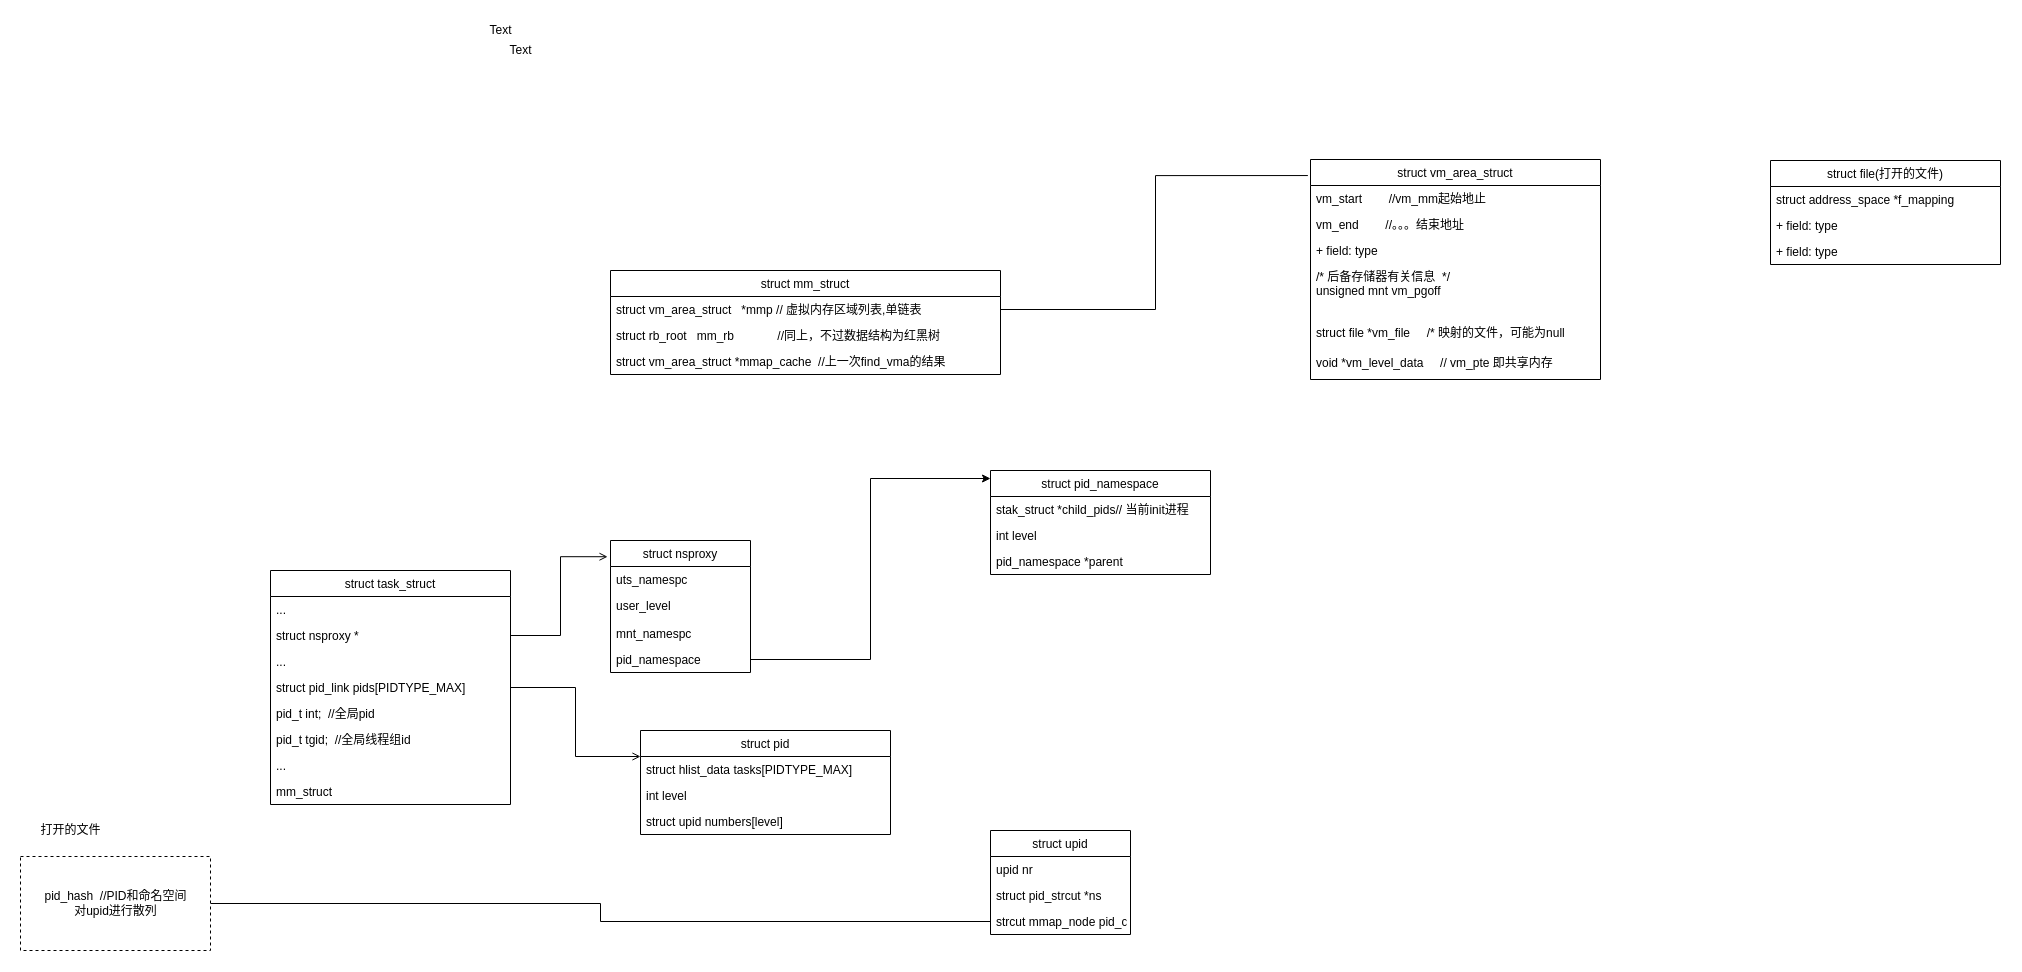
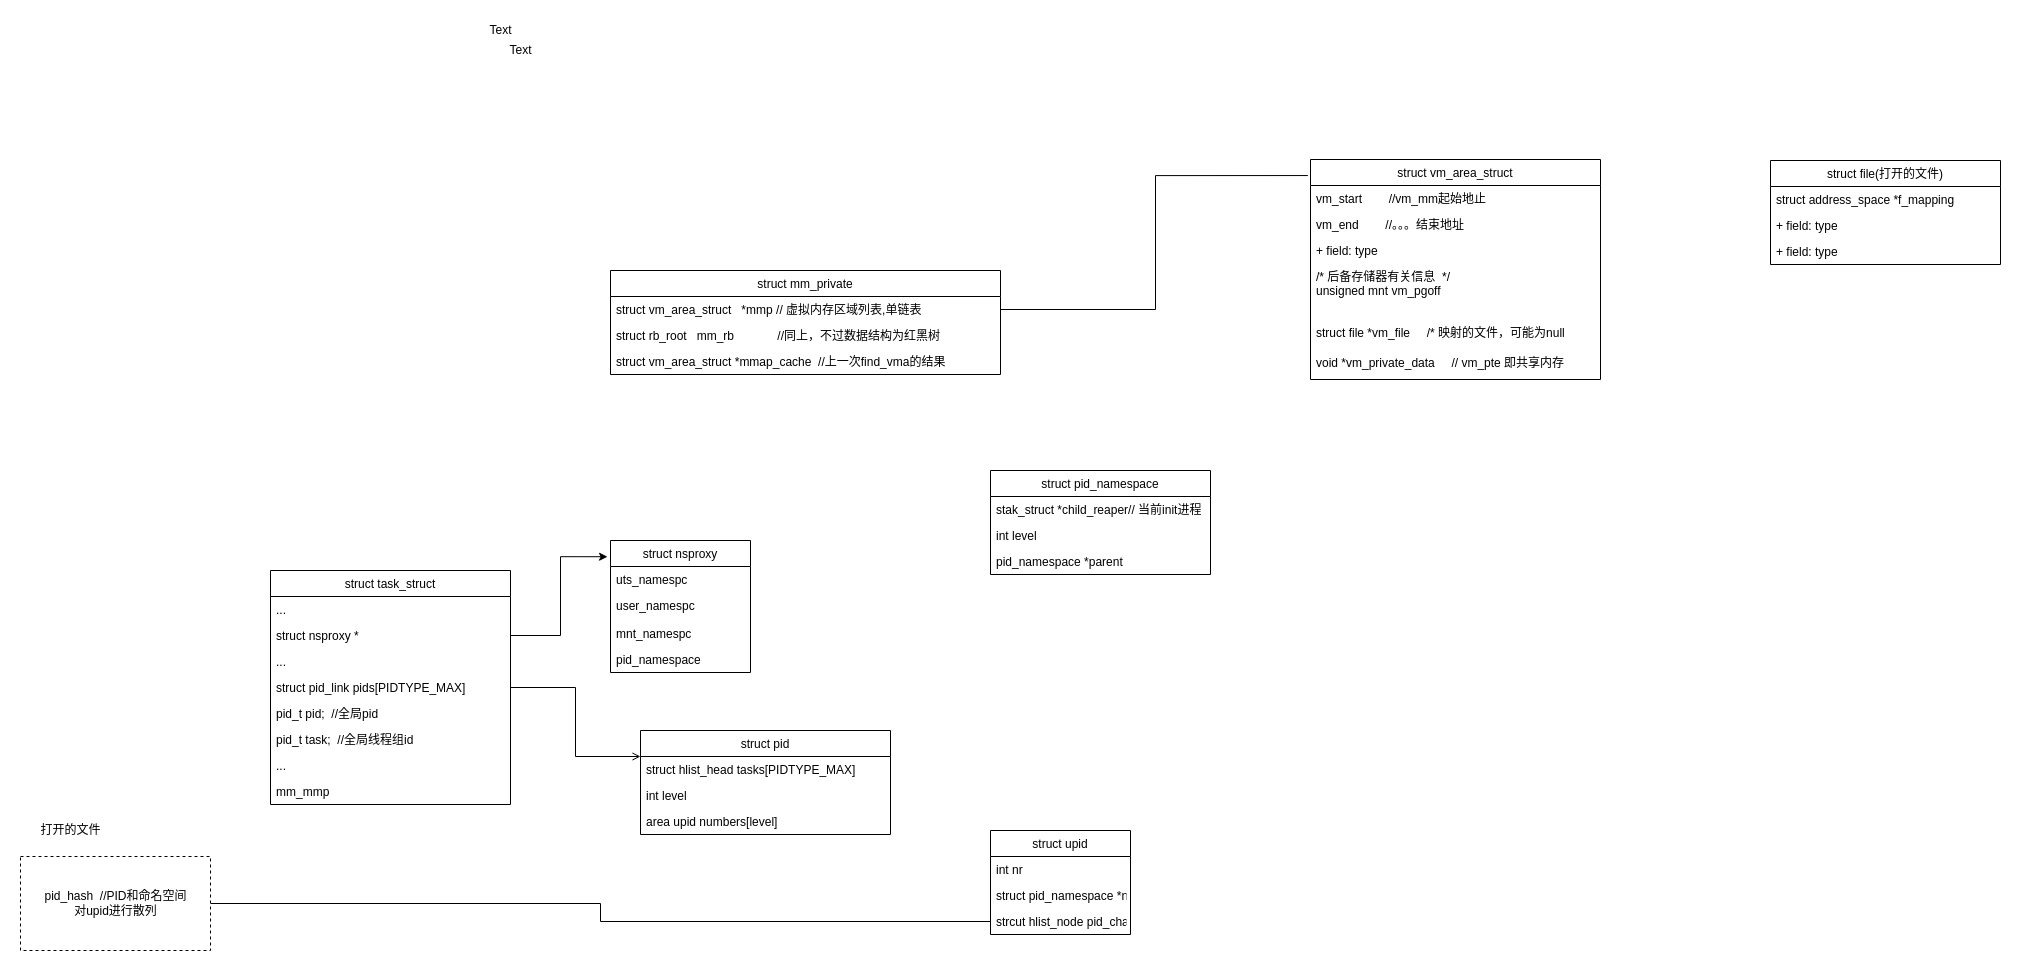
node "struct mm_struct": label "struct mm_struct" -> "struct mm_private"
node "void *vm_level_data // vm_pte 即共享内存": label "void *vm_level_data // vm_pte 即共享内存" -> "void *vm_private_data // vm_pte 即共享内存"
node "stak_struct *child_pids// 当前init进程": label "stak_struct *child_pids// 当前init进程" -> "stak_struct *child_reaper// 当前init进程"
edge "struct nsproxy *" -> "struct nsproxy": arrowhead open -> classic
edge "pid_namespace" -> "struct pid_namespace": removed
node "user_level": label "user_level" -> "user_namespc"
node "pid_t int; //全局pid": label "pid_t int; //全局pid" -> "pid_t pid; //全局pid"
node "pid_t tgid; //全局线程组id": label "pid_t tgid; //全局线程组id" -> "pid_t task; //全局线程组id"
node "struct hlist_data tasks[PIDTYPE_MAX]": label "struct hlist_data tasks[PIDTYPE_MAX]" -> "struct hlist_head tasks[PIDTYPE_MAX]"
node "mm_struct": label "mm_struct" -> "mm_mmp"
node "struct upid numbers[level]": label "struct upid numbers[level]" -> "area upid numbers[level]"
node "upid nr": label "upid nr" -> "int nr"
node "struct pid_strcut *ns": label "struct pid_strcut *ns" -> "struct pid_namespace *ns"
node "strcut mmap_node pid_chain": label "strcut mmap_node pid_chain" -> "strcut hlist_node pid_chain"
